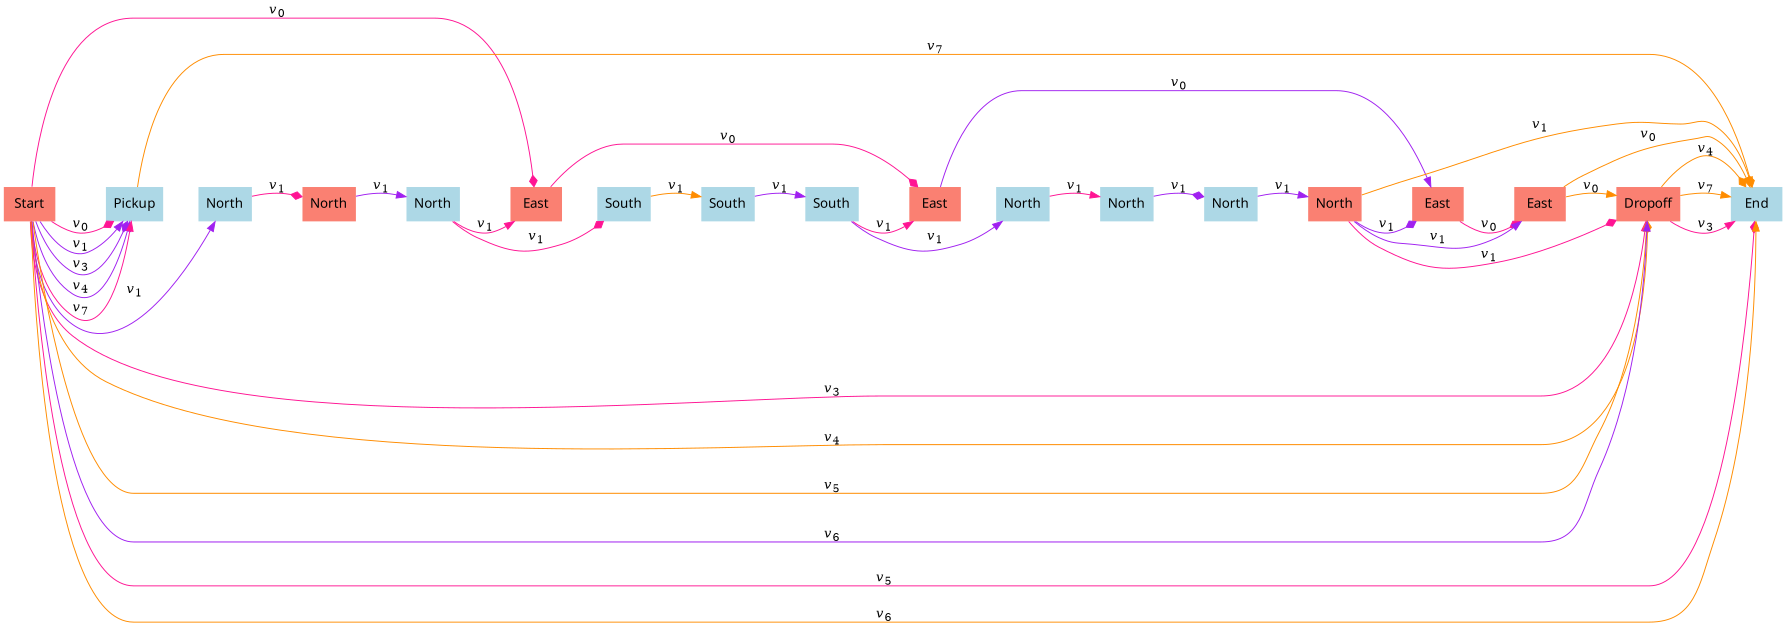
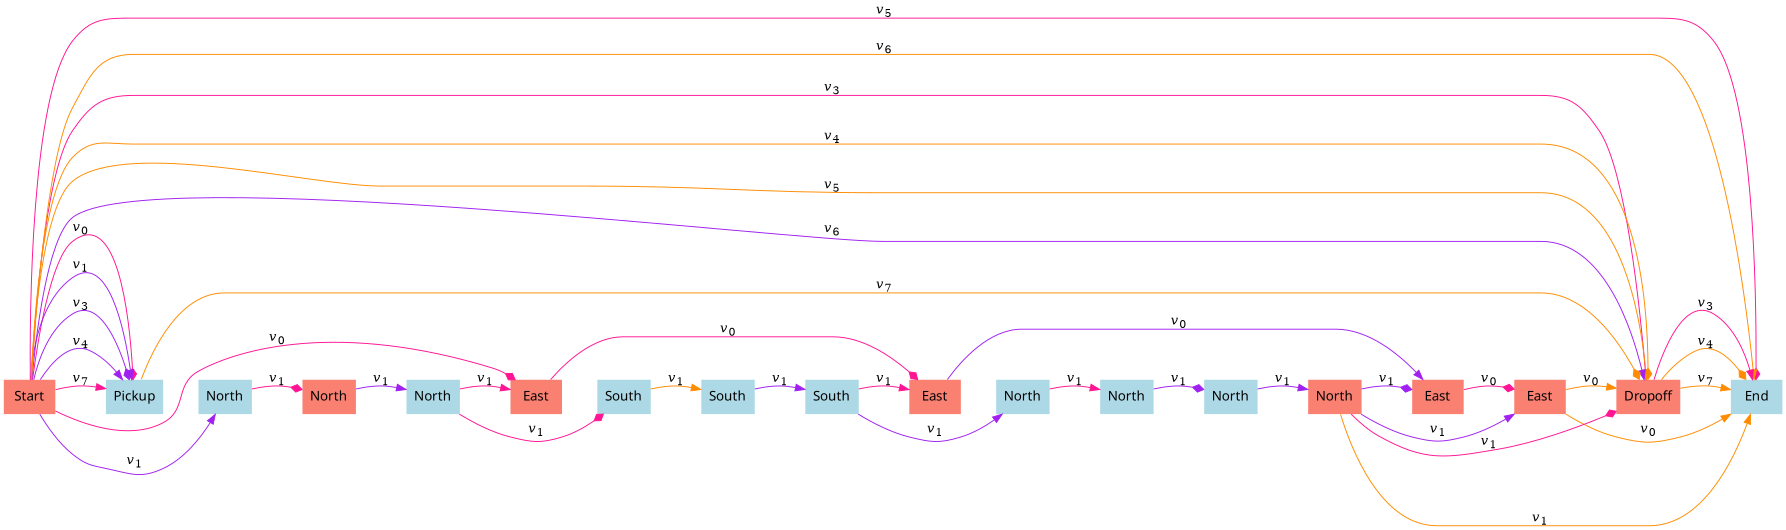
edge "Pickup" -> "End": now "Pickup" -> "Dropoff"
